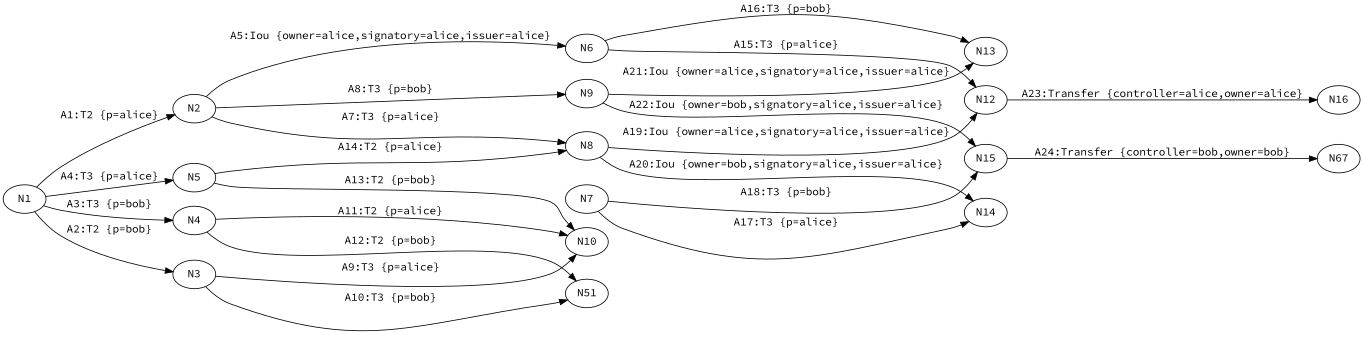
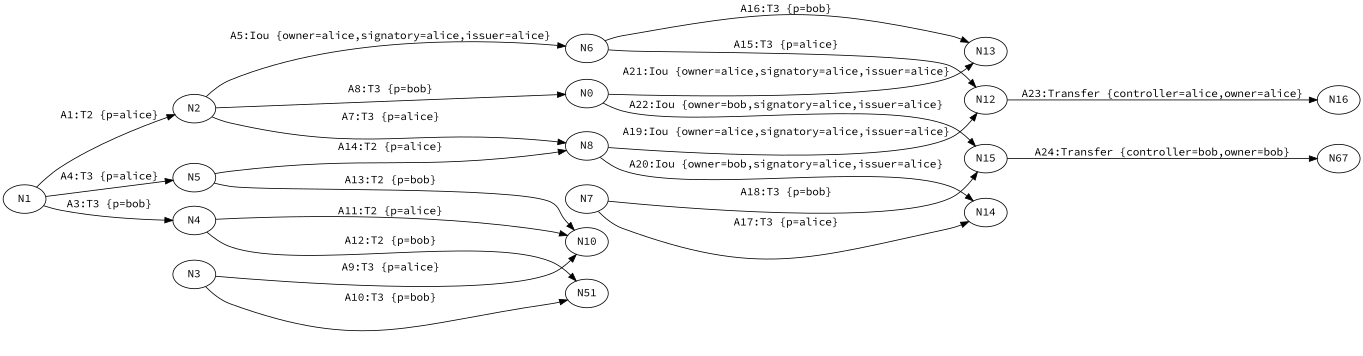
node "N9": label "N9" -> "N0"
edge "N1" -> "N3": removed, label "A2:T2 {p=bob}"
